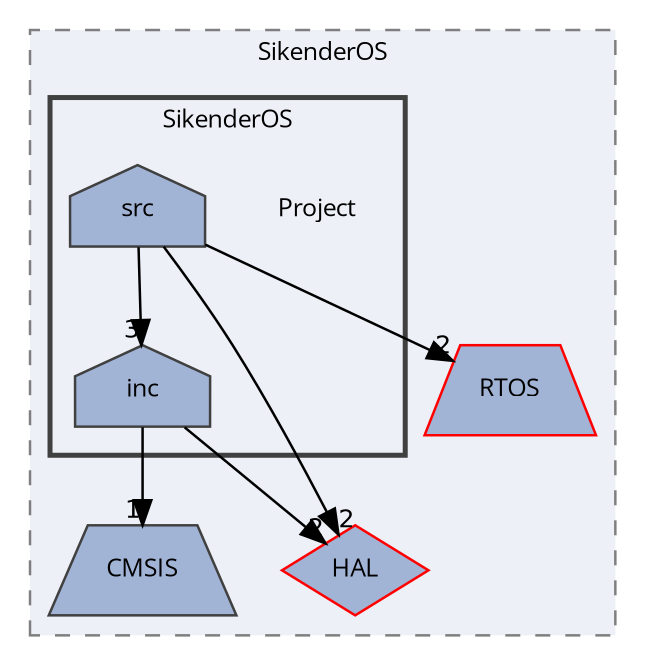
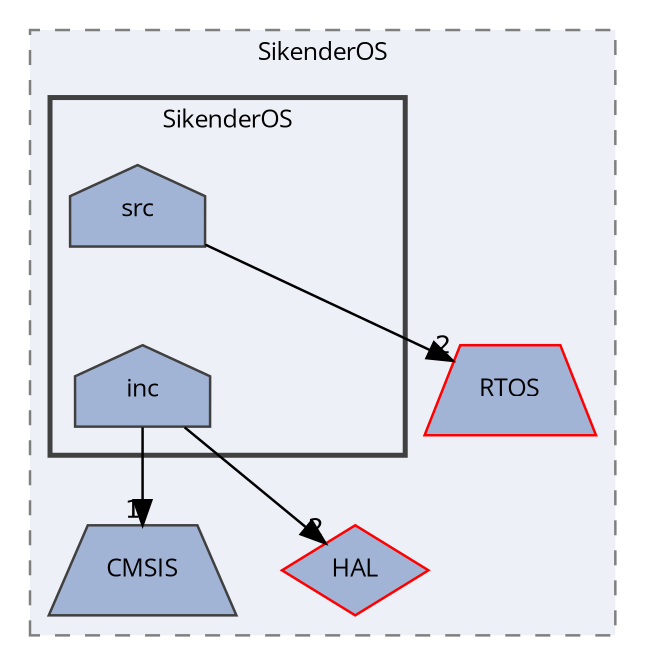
node "Project": removed
edge "src" -> "inc": removed
edge "src" -> "HAL": removed
